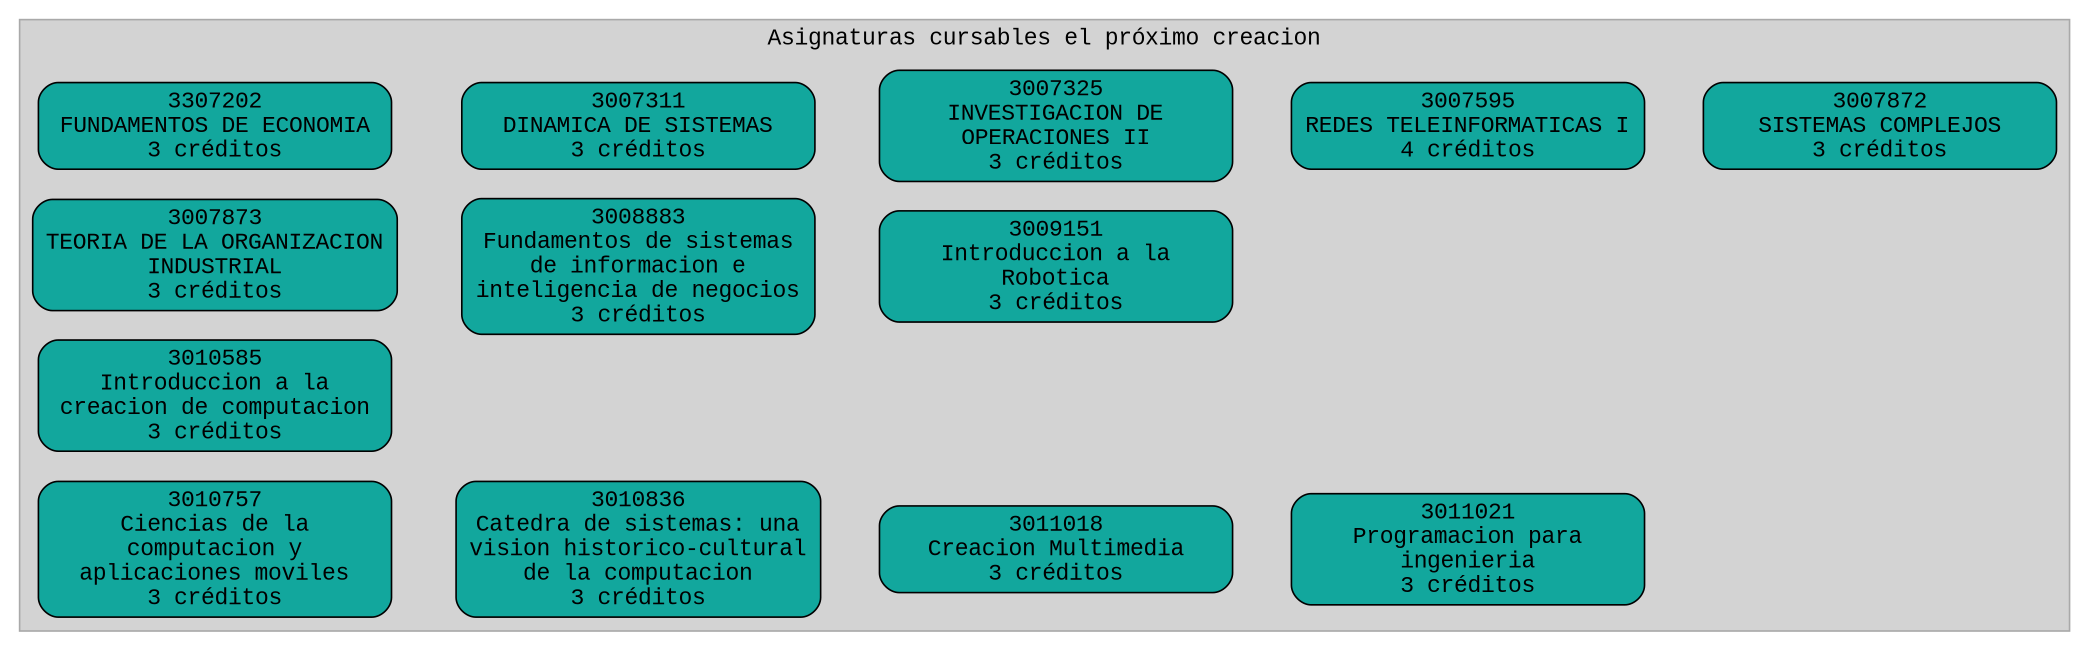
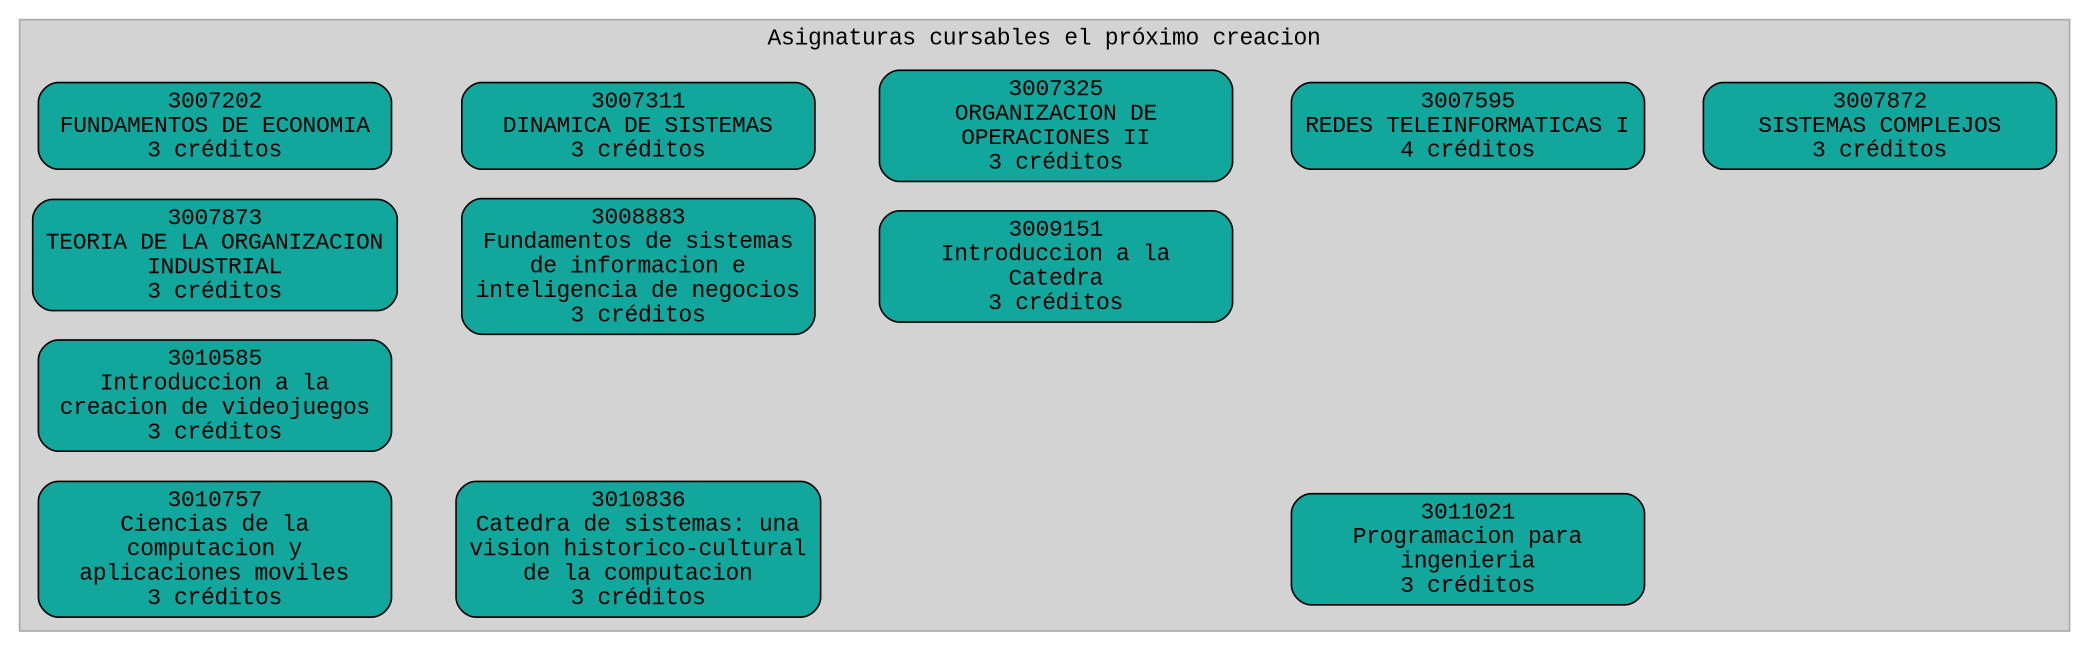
node "3307202 FUNDAMENTOS DE ECONOMIA 3 créditos": label "3307202 FUNDAMENTOS DE ECONOMIA 3 créditos" -> "3007202 FUNDAMENTOS DE ECONOMIA 3 créditos"
node "3007325 INVESTIGACION DE OPERACIONES II 3 créditos": label "3007325 INVESTIGACION DE OPERACIONES II 3 créditos" -> "3007325 ORGANIZACION DE OPERACIONES II 3 créditos"
node "3009151 Introduccion a la Robotica 3 créditos": label "3009151 Introduccion a la Robotica 3 créditos" -> "3009151 Introduccion a la Catedra 3 créditos"
node "3010585 Introduccion a la creacion de computacion 3 créditos": label "3010585 Introduccion a la creacion de computacion 3 créditos" -> "3010585 Introduccion a la creacion de videojuegos 3 créditos"
node "3011018 Creacion Multimedia 3 créditos": removed
